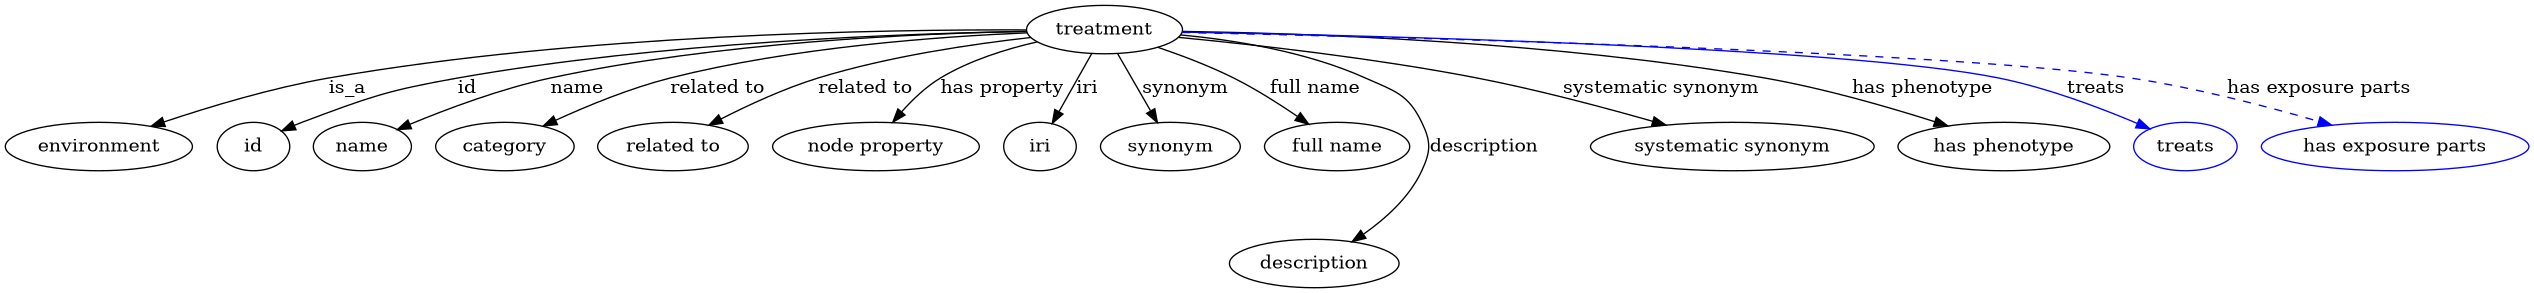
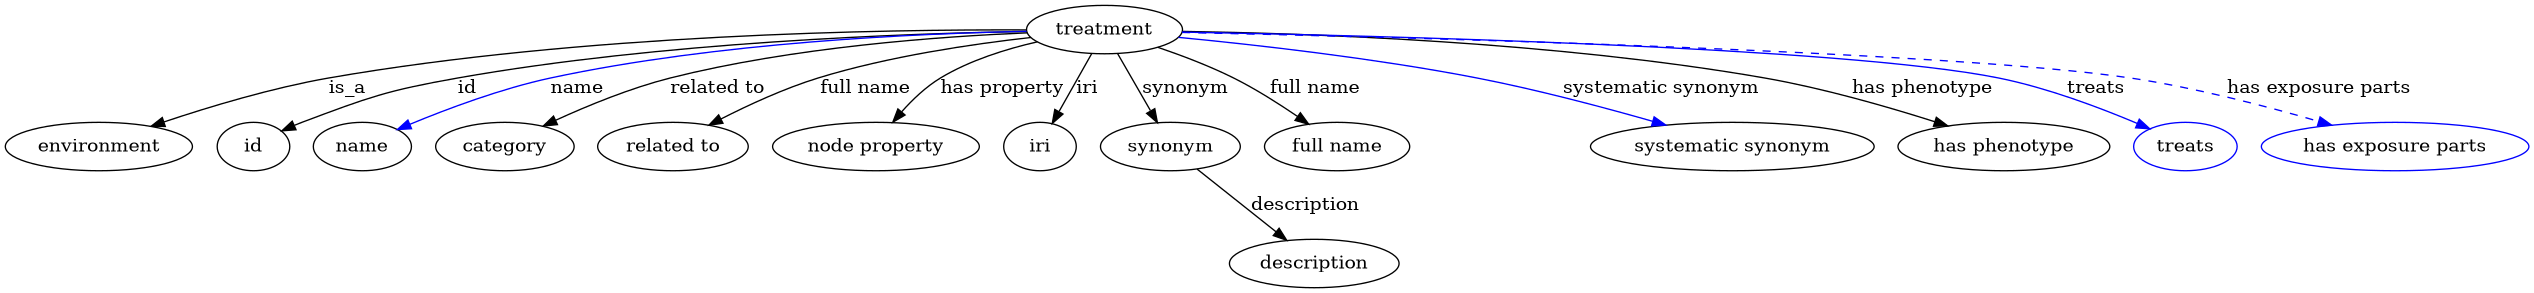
edge "treatment" -> "name": color black -> blue
edge "treatment" -> "systematic synonym": color black -> blue
edge "treatment" -> "description": now "synonym" -> "description"
edge "treatment" -> "related to": label "related to" -> "full name"
